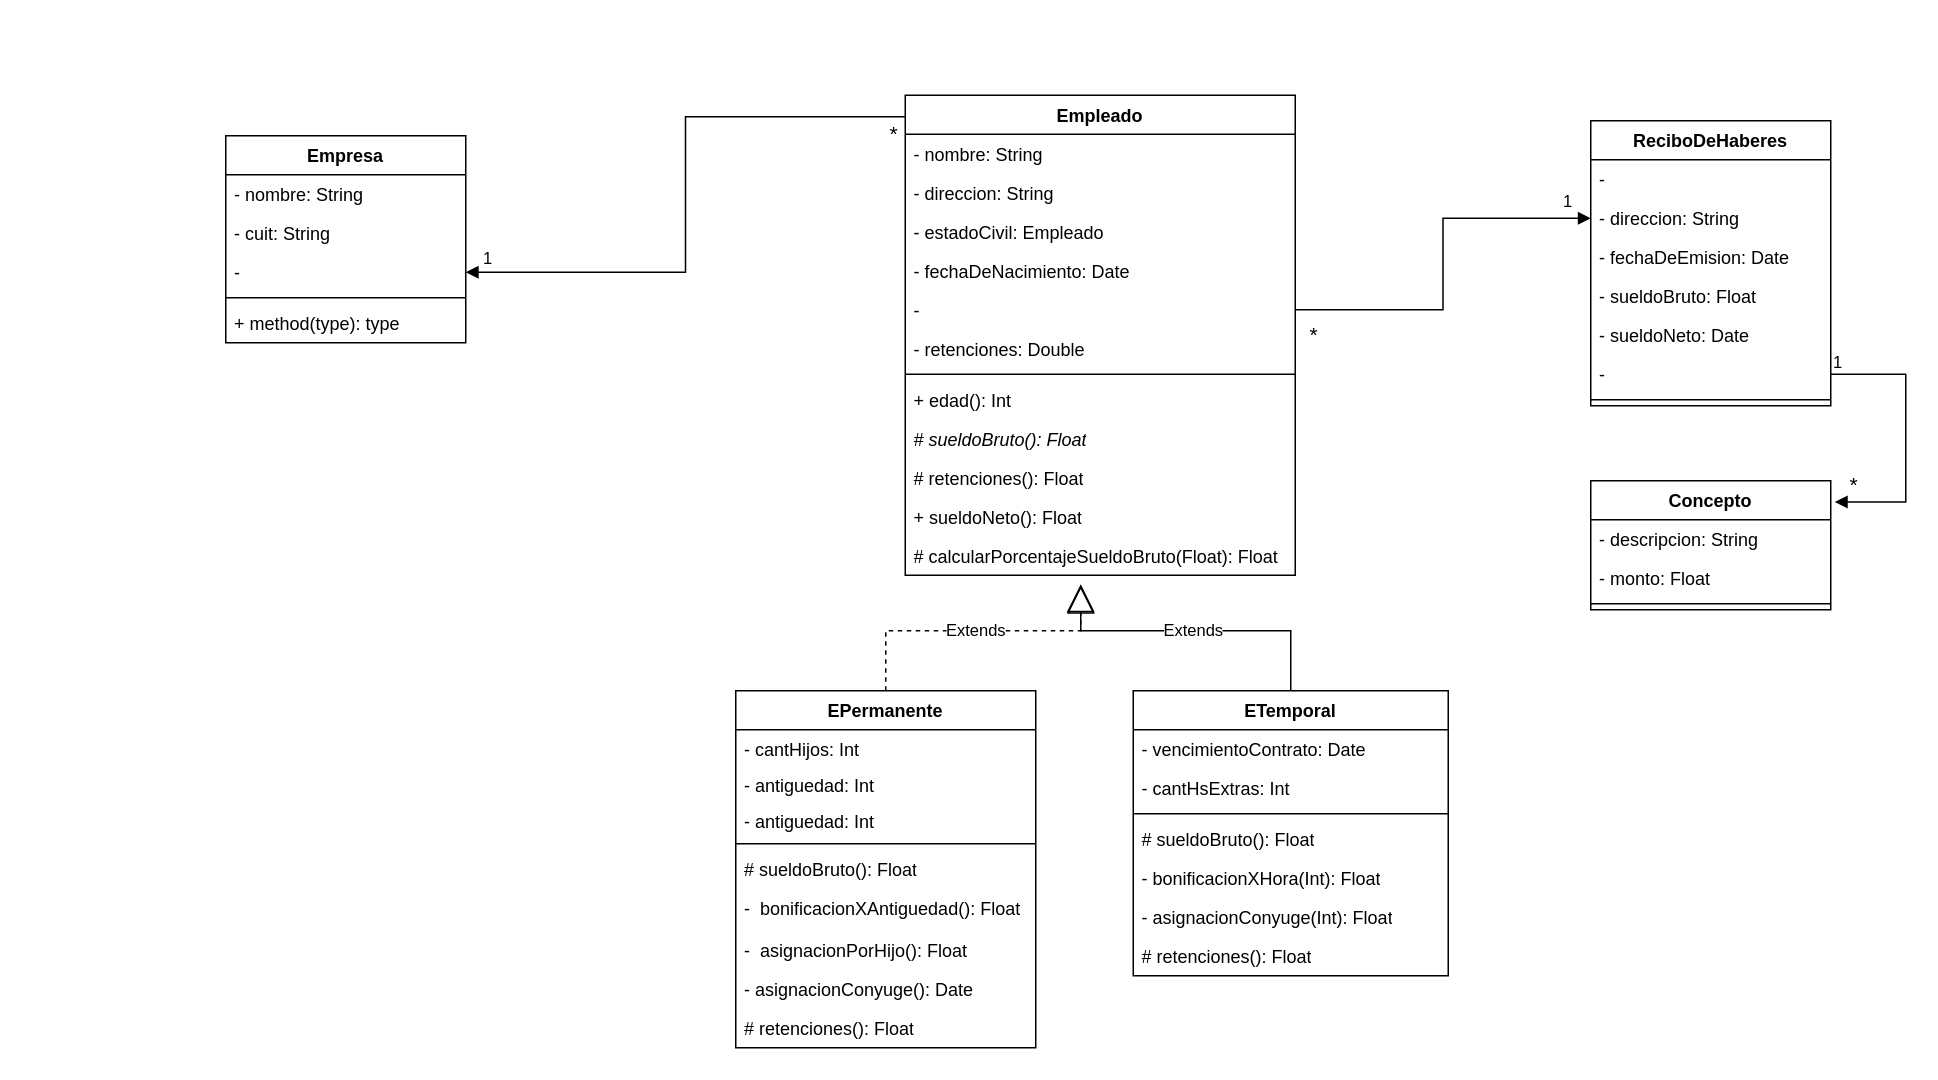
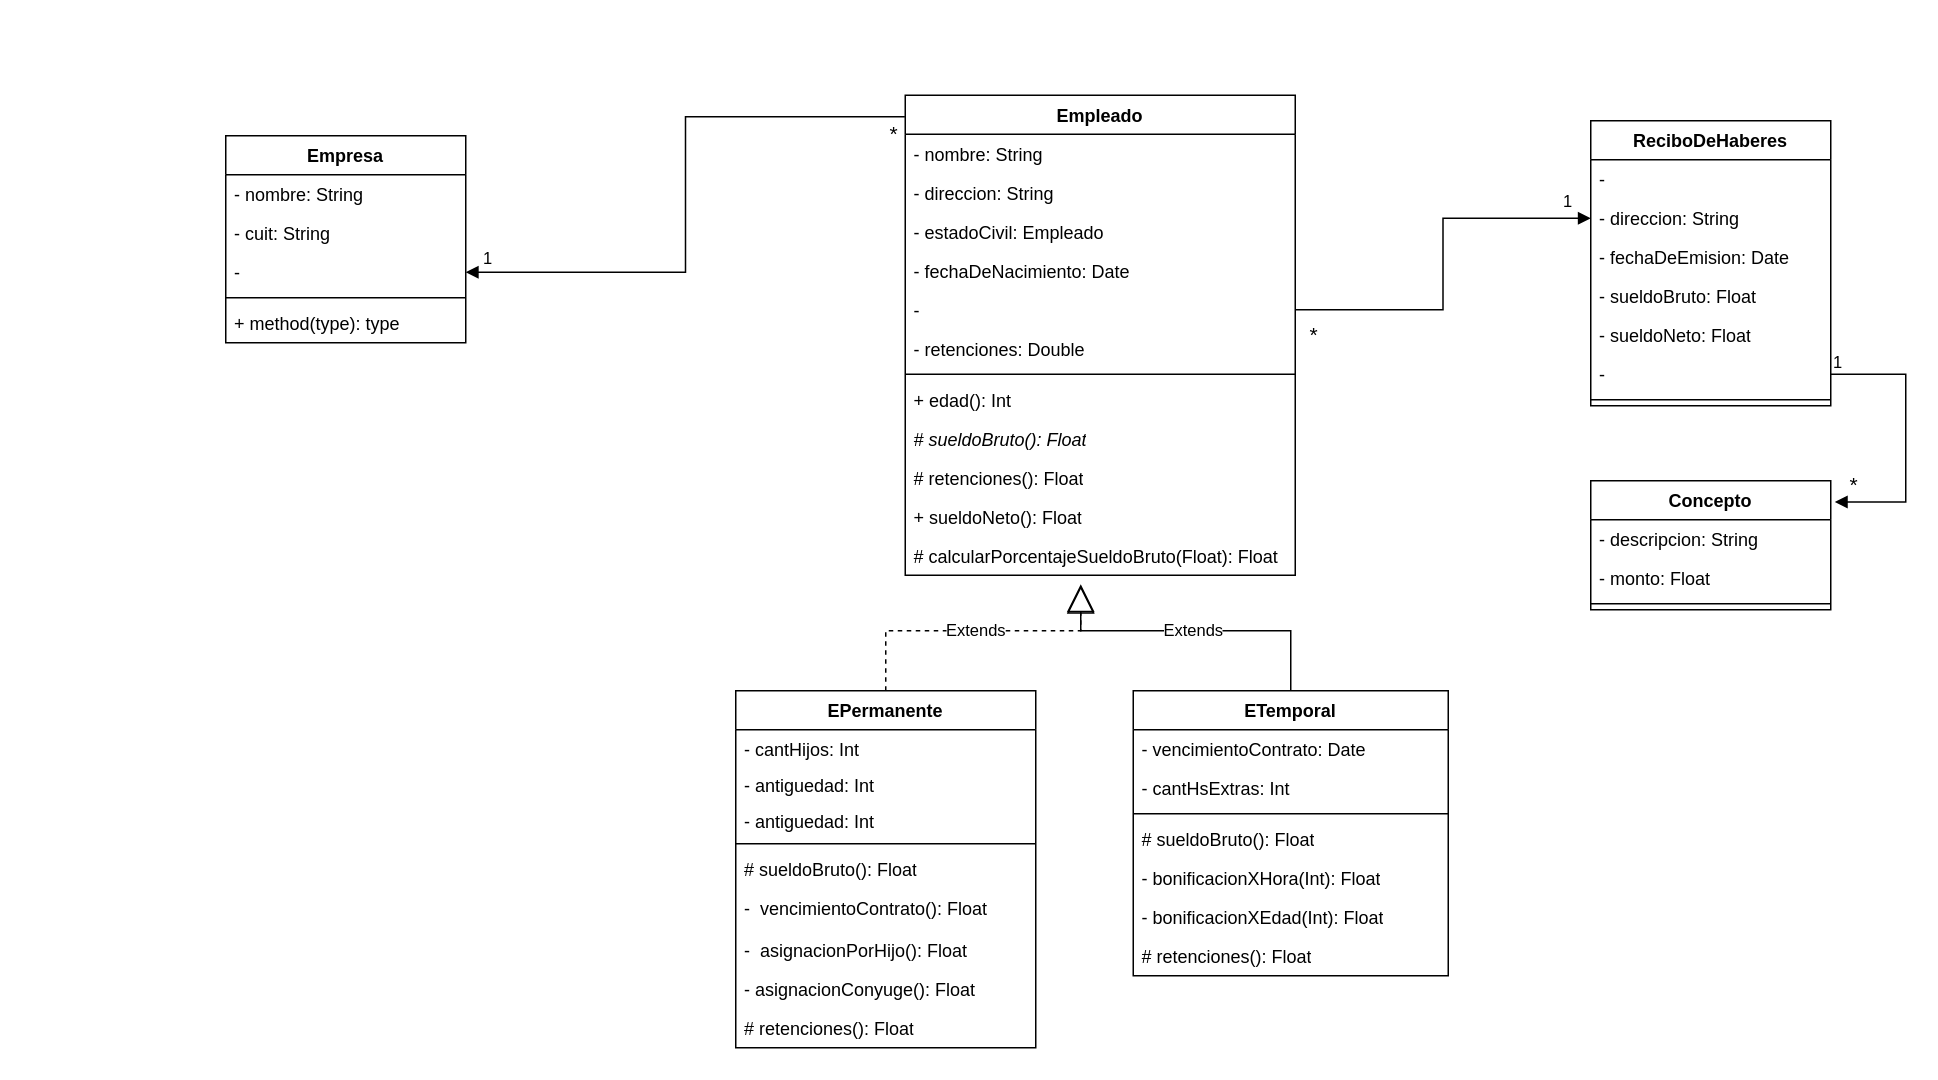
node "- sueldoNeto: Date": label "- sueldoNeto: Date" -> "- sueldoNeto: Float"
node "- asignacionConyuge(Int): Float": label "- asignacionConyuge(Int): Float" -> "- bonificacionXEdad(Int): Float"
node "- bonificacionXAntiguedad(): Float": label "- bonificacionXAntiguedad(): Float" -> "- vencimientoContrato(): Float"
node "- asignacionConyuge(): Date": label "- asignacionConyuge(): Date" -> "- asignacionConyuge(): Float"
